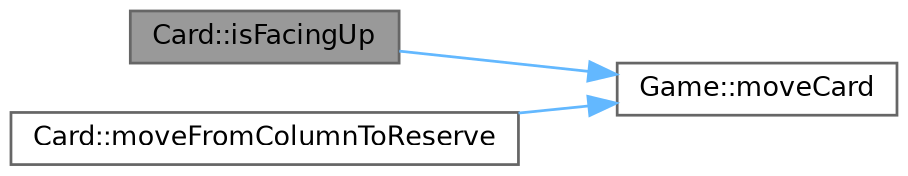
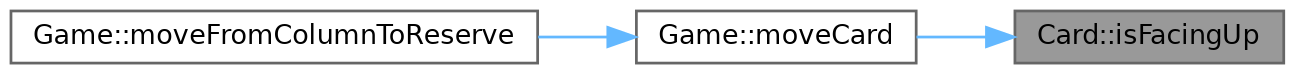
edge "Card::isFacingUp" -> "Game::moveCard": reversed
node "Card::moveFromColumnToReserve": label "Card::moveFromColumnToReserve" -> "Game::moveFromColumnToReserve"
